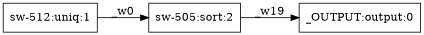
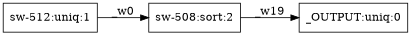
node "sw-505:sort:2": label "sw-505:sort:2" -> "sw-508:sort:2"
node "_OUTPUT:output:0": label "_OUTPUT:output:0" -> "_OUTPUT:uniq:0"
